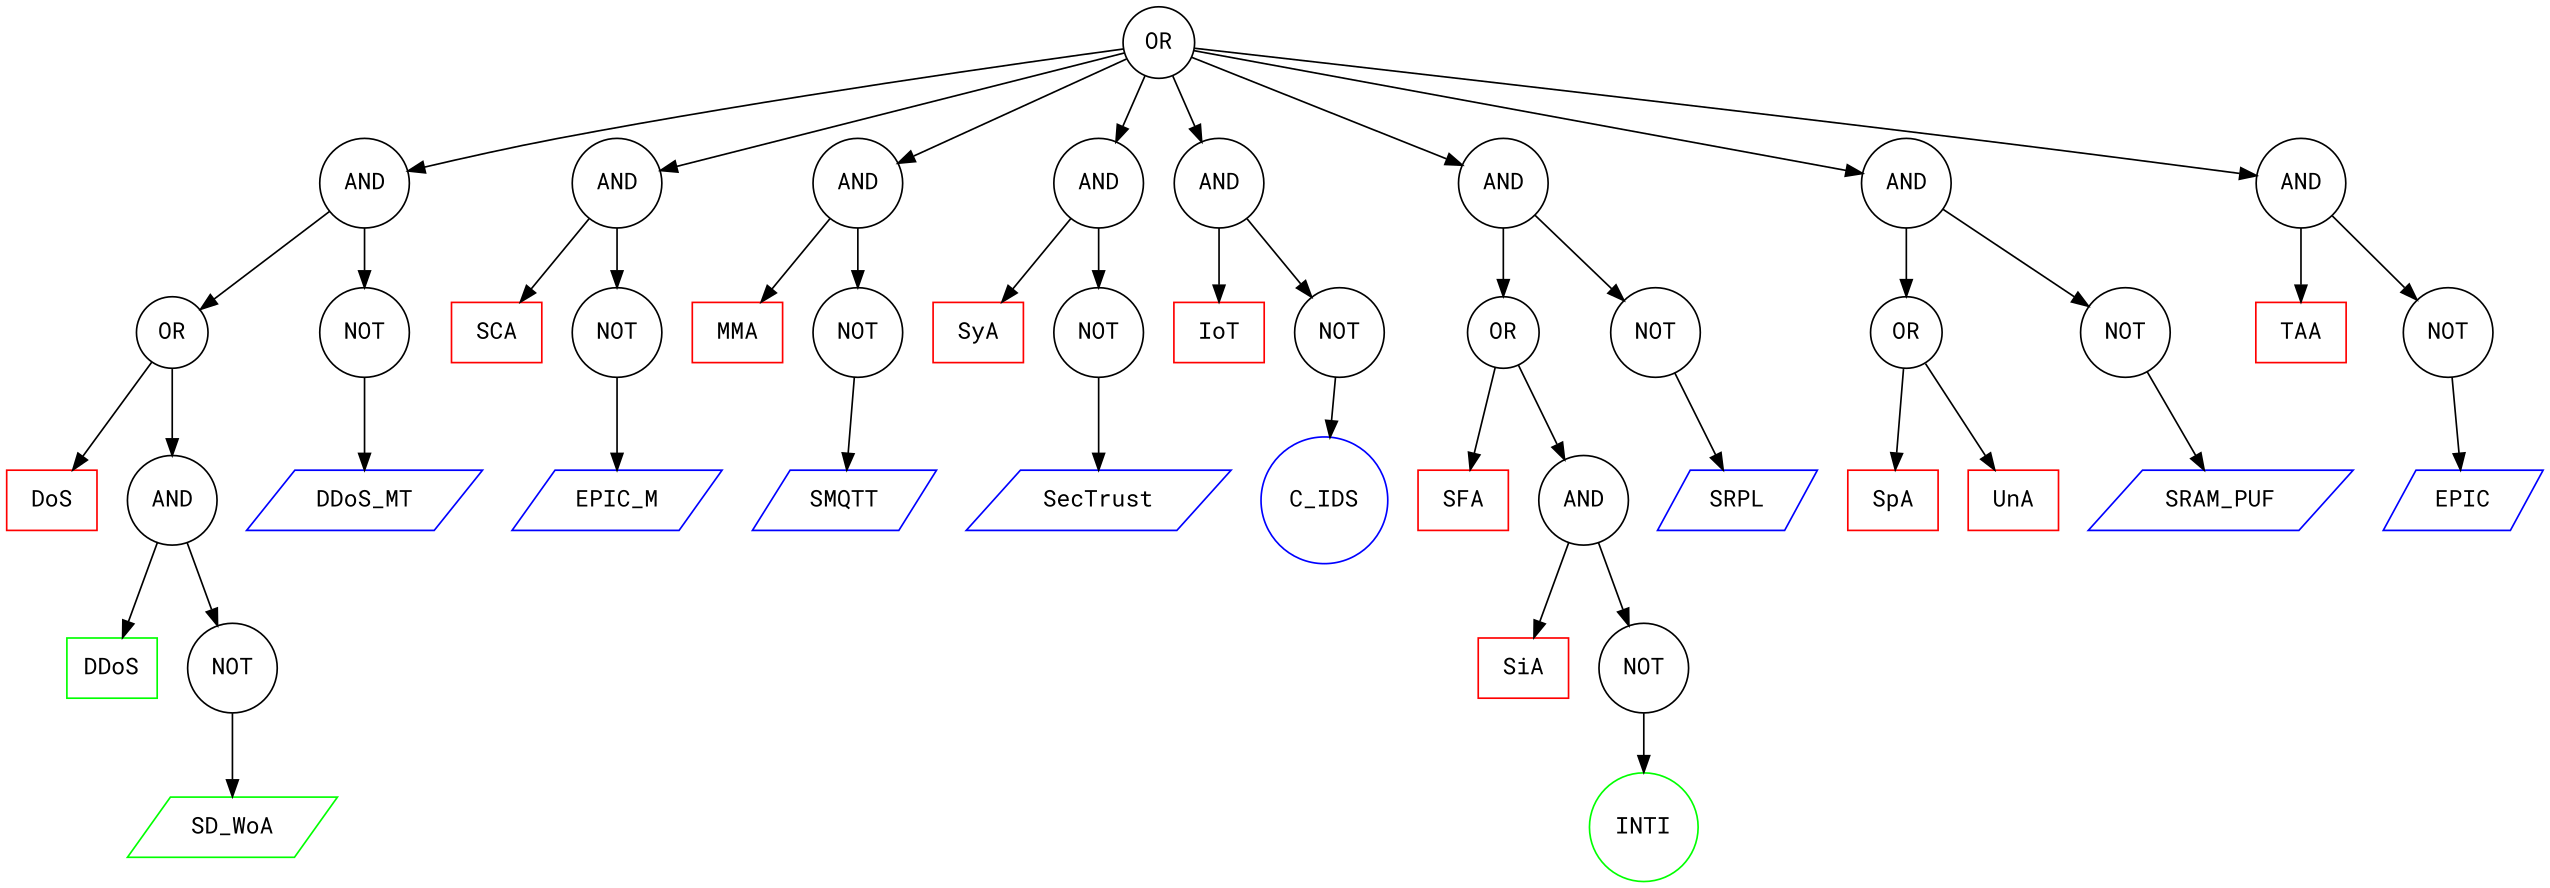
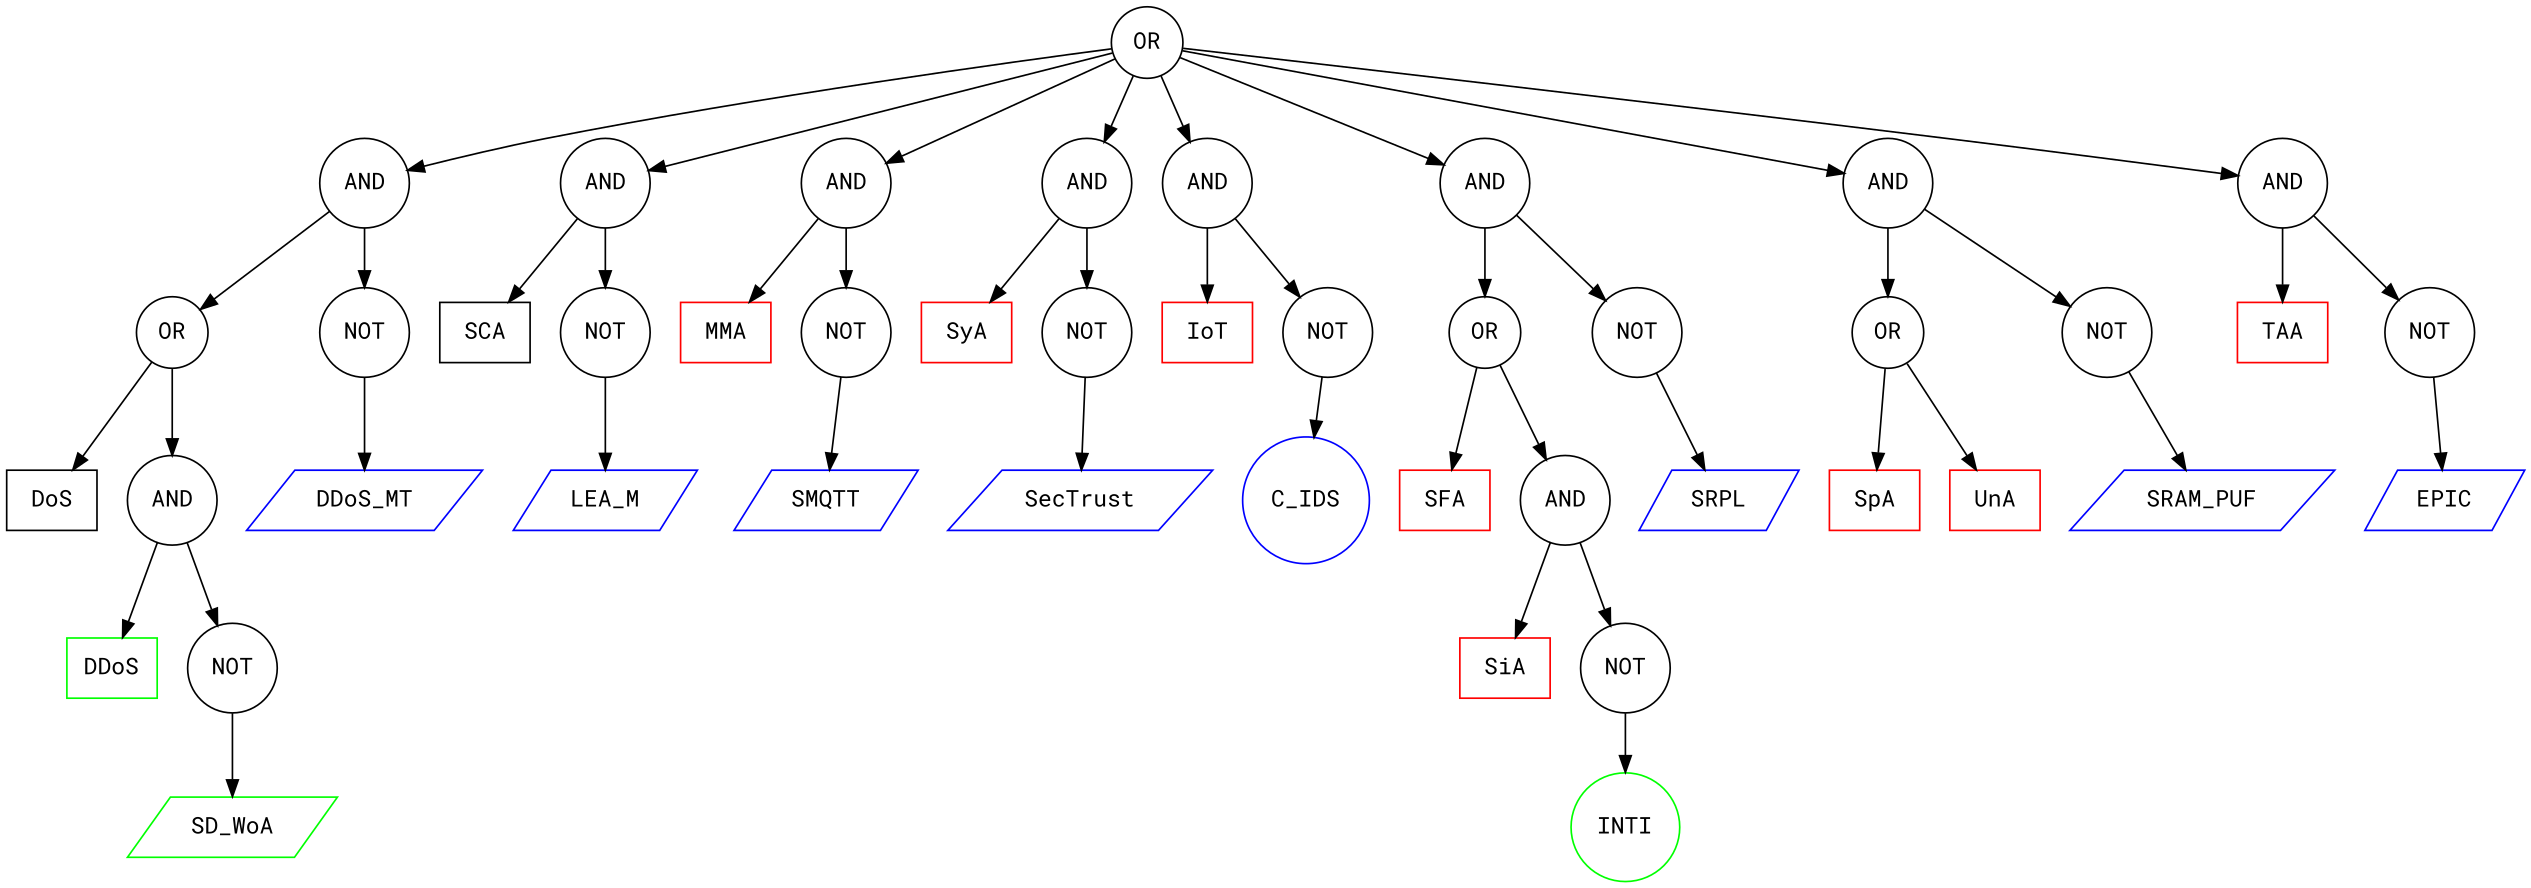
node "SCA": color red -> black
node "DoS": color red -> black
node "EPIC_M": label "EPIC_M" -> "LEA_M"
